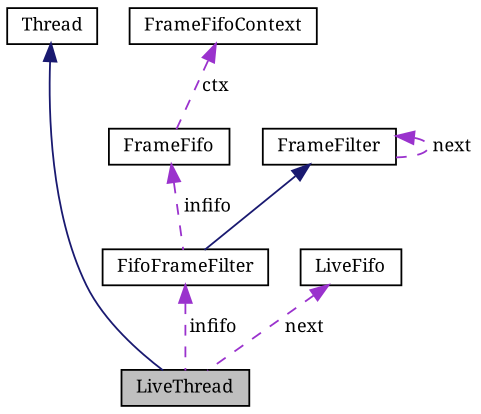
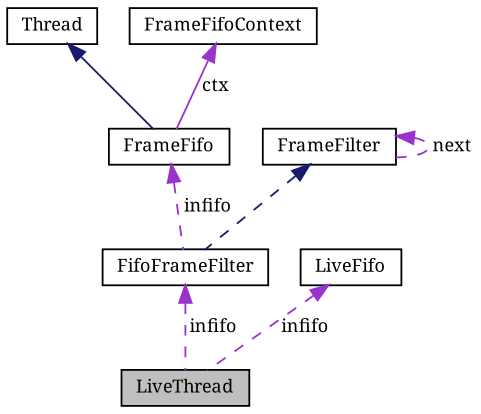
edge "FrameFifo" -> "FrameFifoContext": style dashed -> solid
edge "FifoFrameFilter" -> "FrameFilter": style solid -> dashed
edge "LiveThread" -> "Thread": now "FrameFifo" -> "Thread"
edge "LiveThread" -> "LiveFifo": label " next" -> " infifo"
